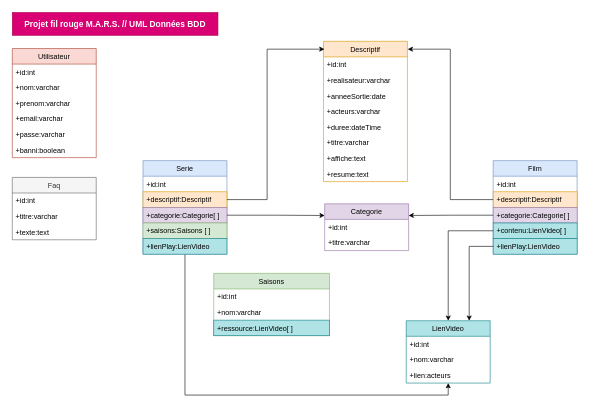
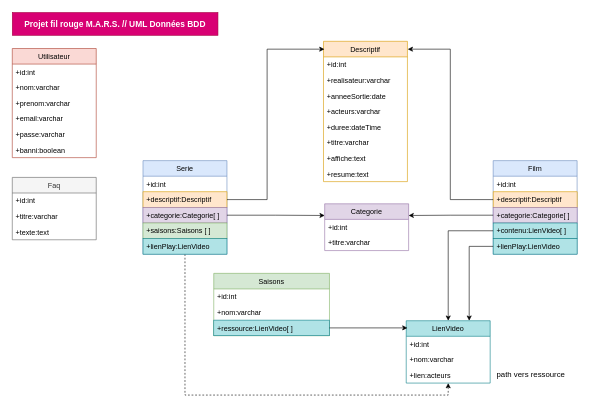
edge "+ressource:LienVideo[ ]" -> "LienVideo": added
node "path vers ressource": added
edge "Serie" -> "LienVideo": style solid -> dashed
